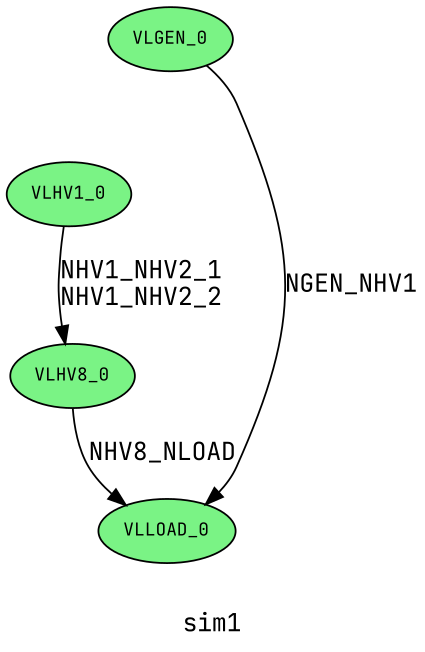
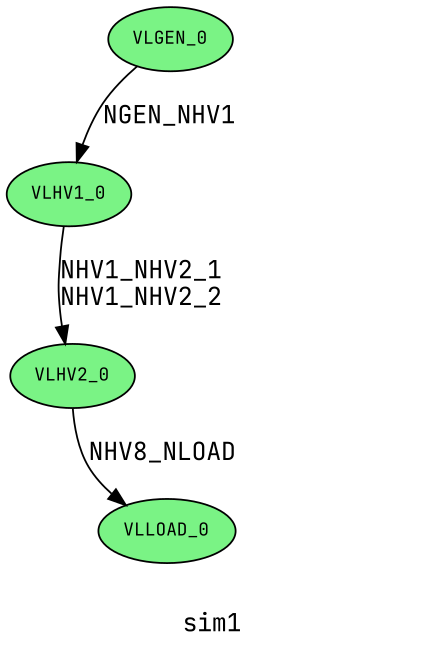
edge "VLGEN_0" -> "VLLOAD_0": now "VLGEN_0" -> "VLHV1_0"
node "VLHV8_0": label "VLHV8_0" -> "VLHV2_0"
